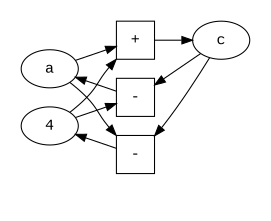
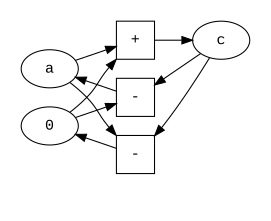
node "4": label "4" -> "0"
